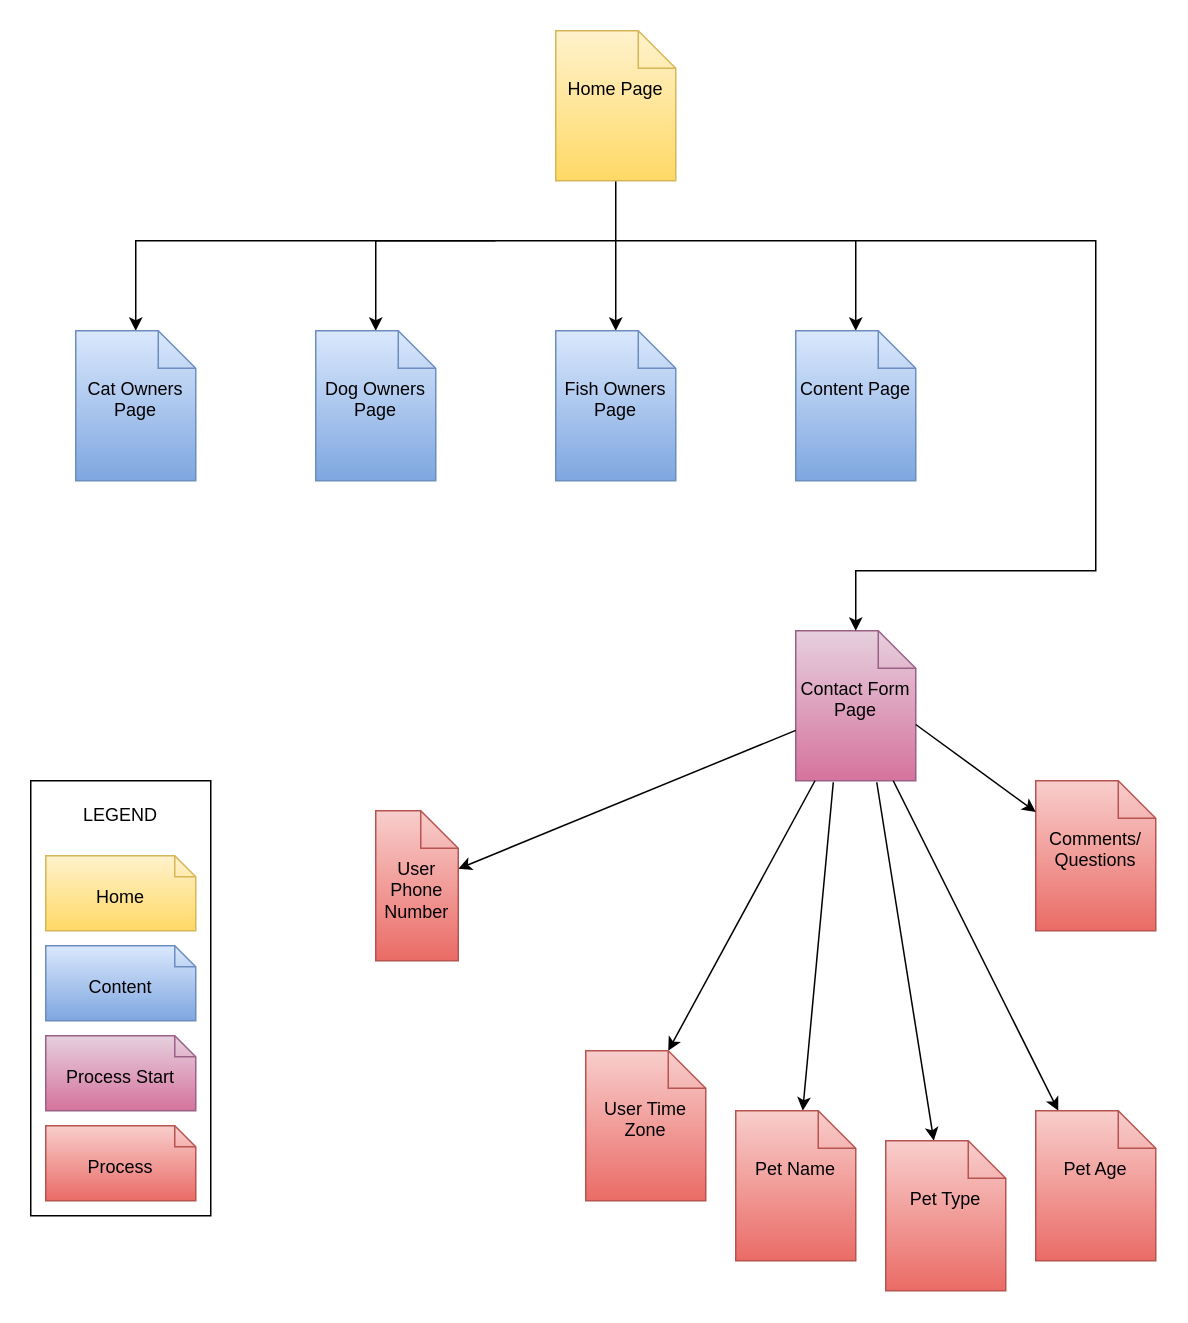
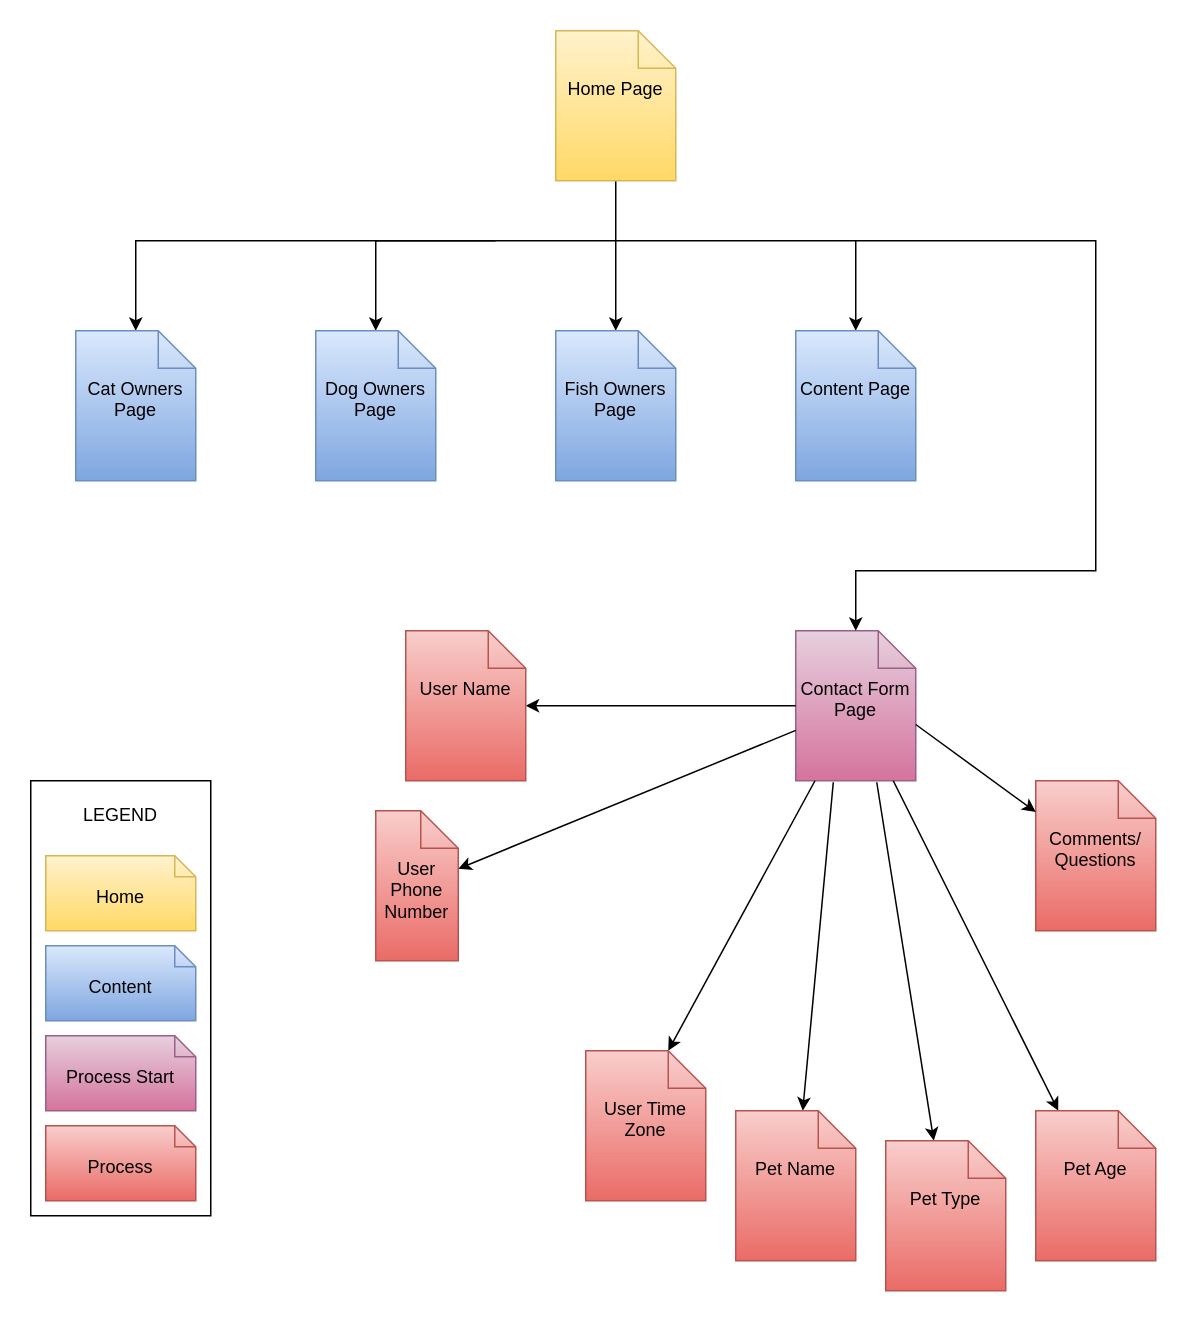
node "User Name": added
edge "Contact Form Page" -> "User Name": added
